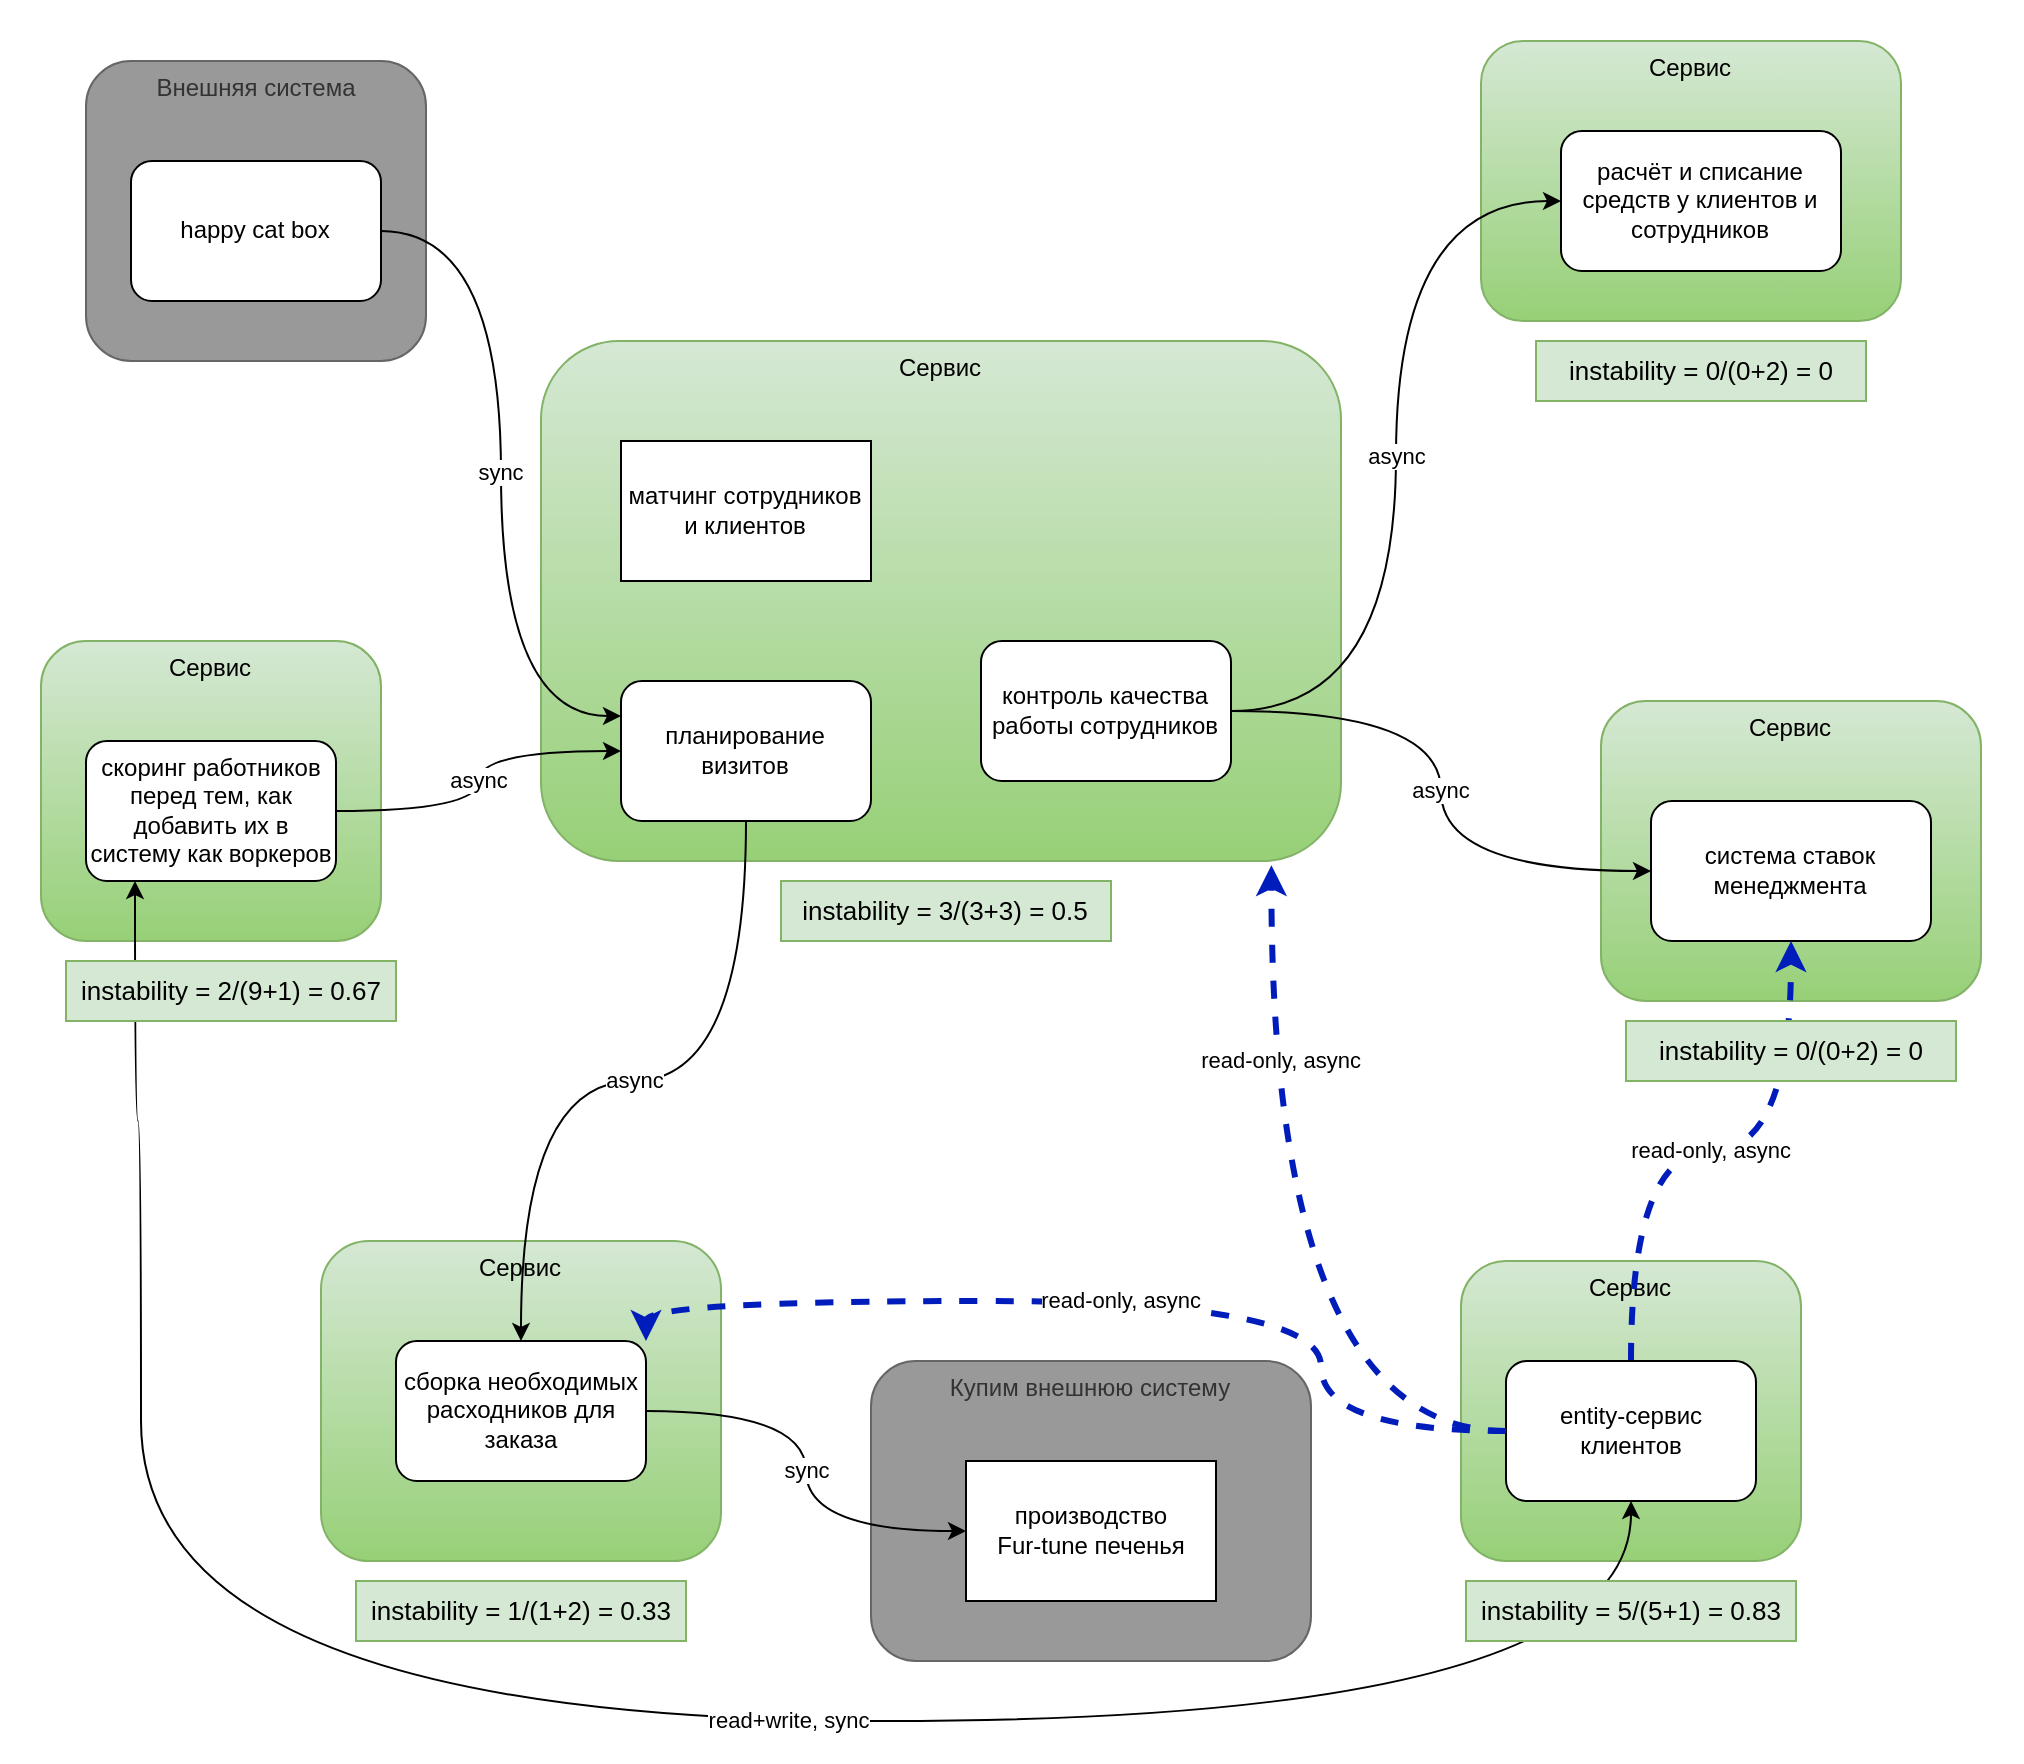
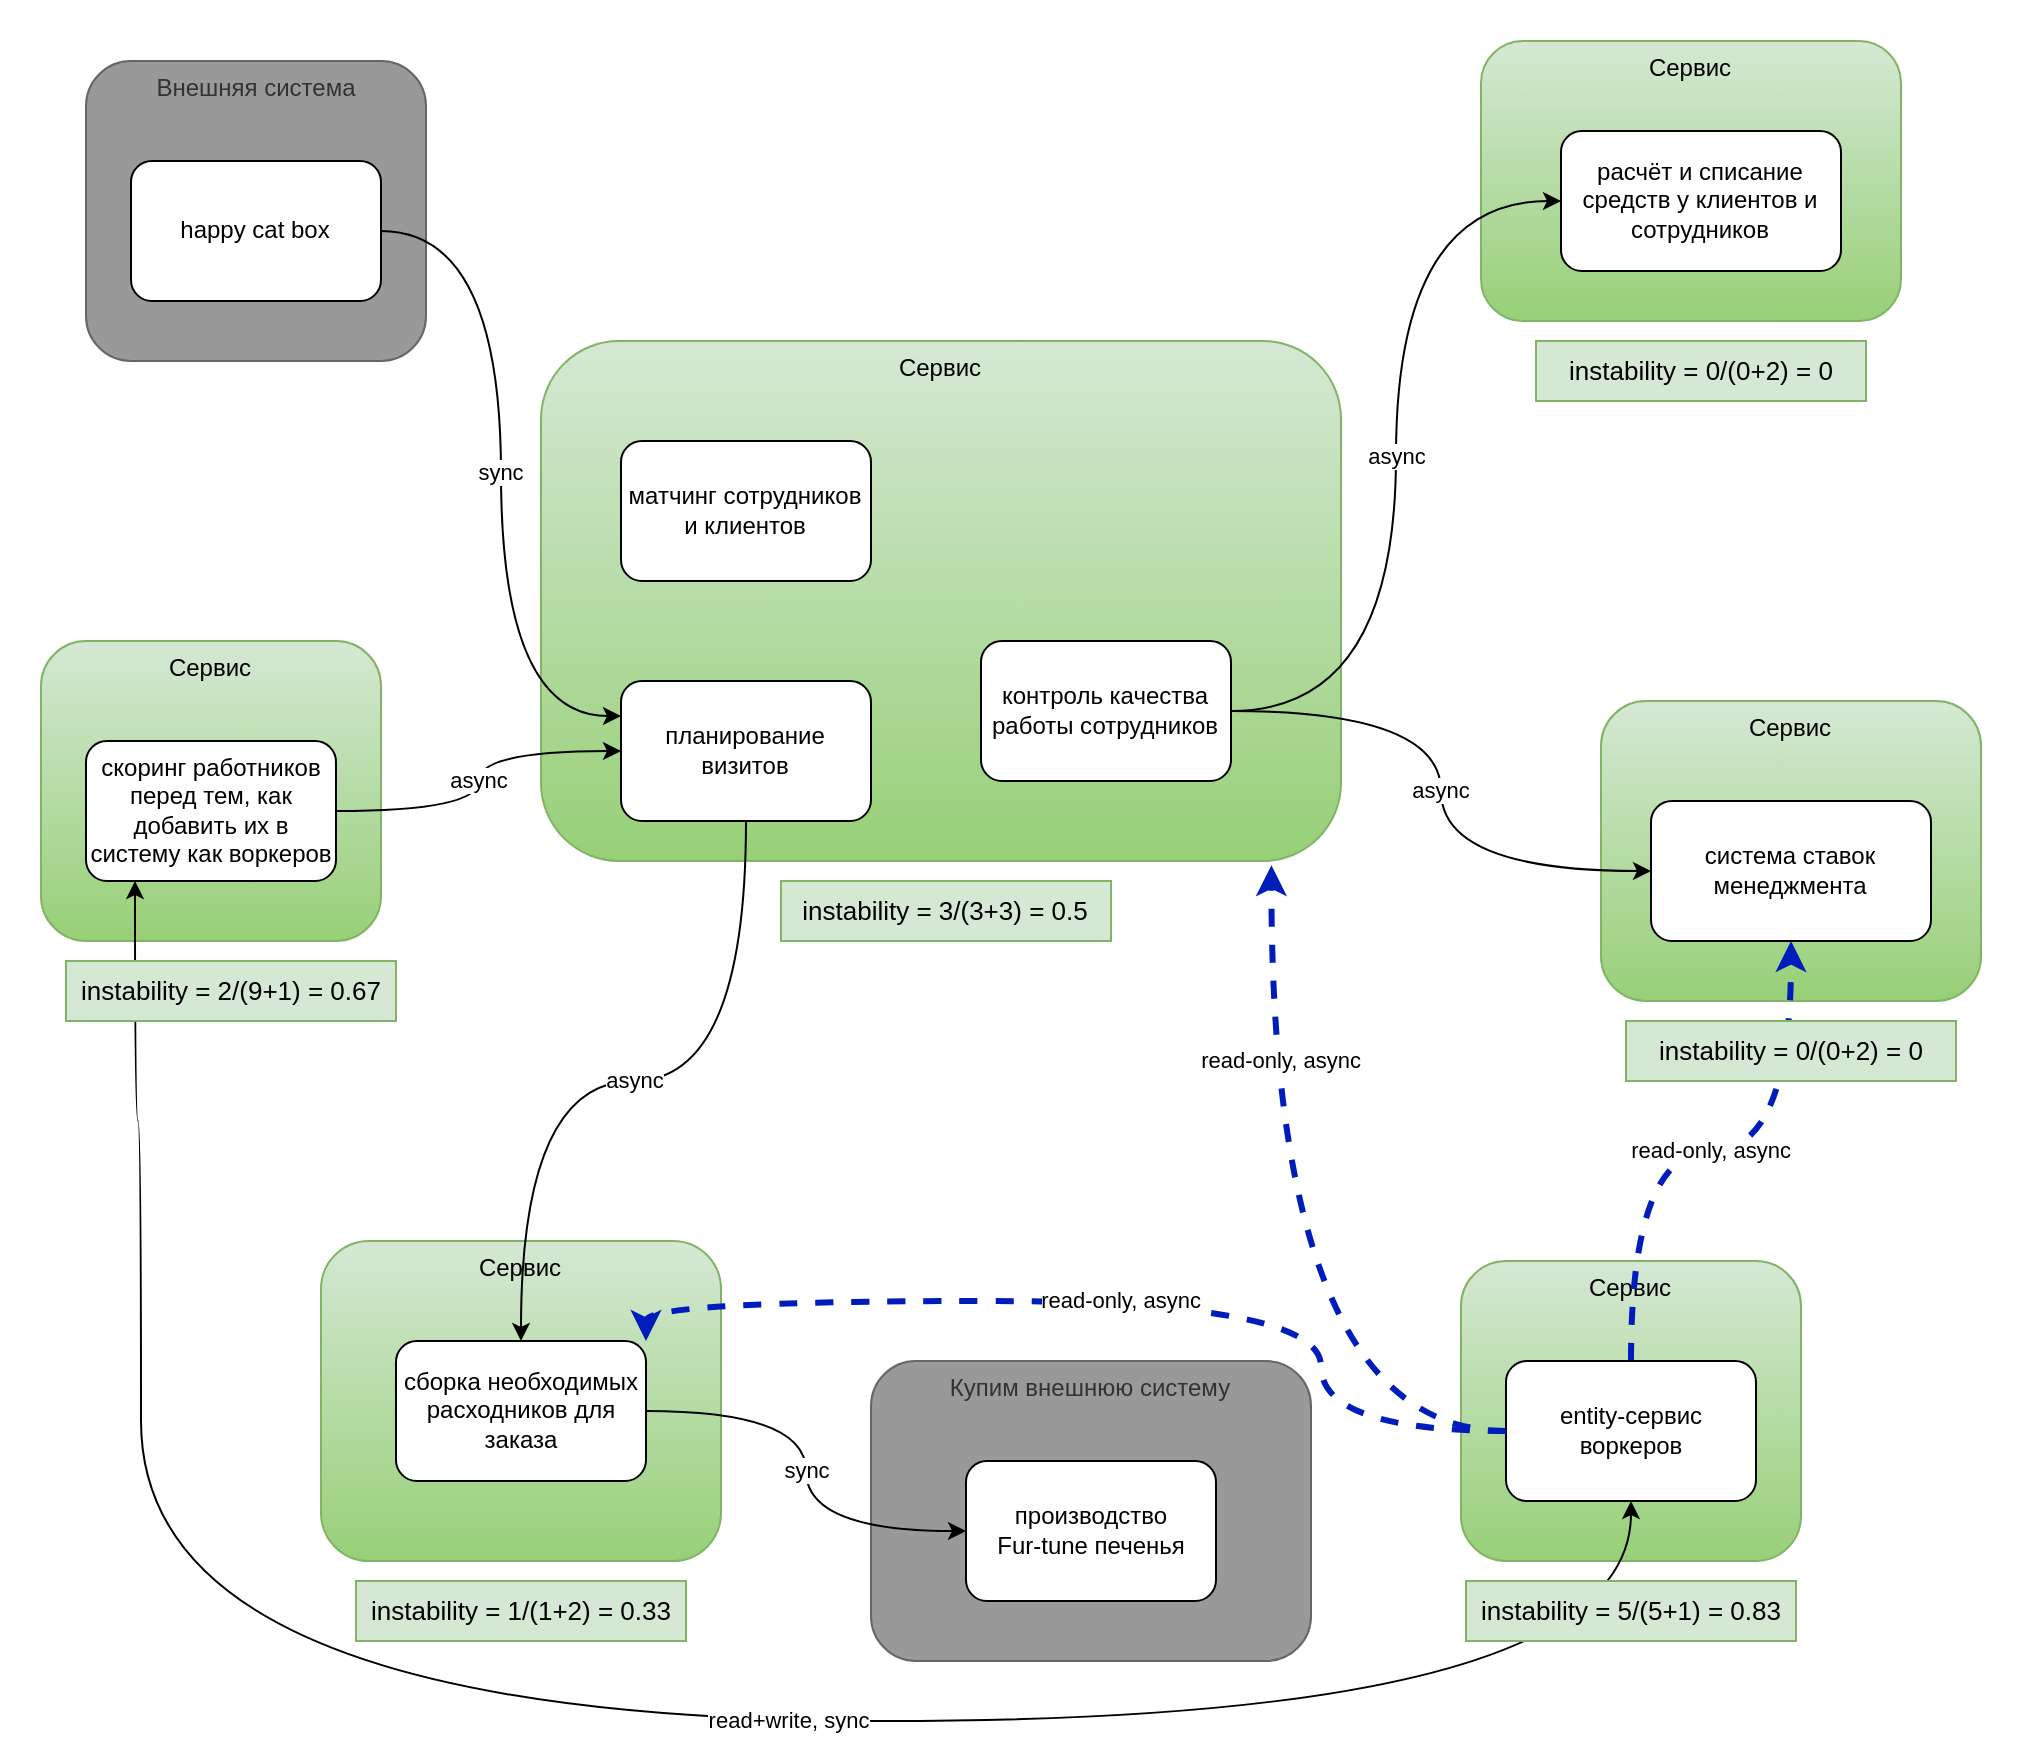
node "матчинг сотрудников и клиентов": shape rectangle -> rounded rectangle
node "entity-сервис клиентов": label "entity-сервис клиентов" -> "entity-сервис воркеров"
node "производство Fur-tune печенья": shape rectangle -> rounded rectangle
